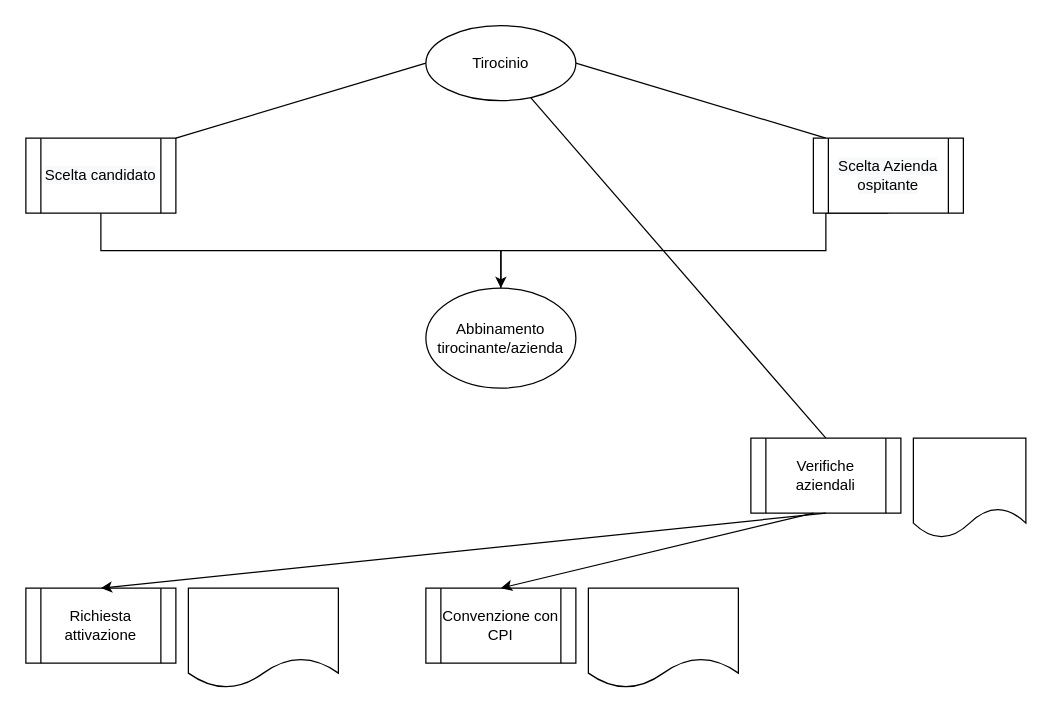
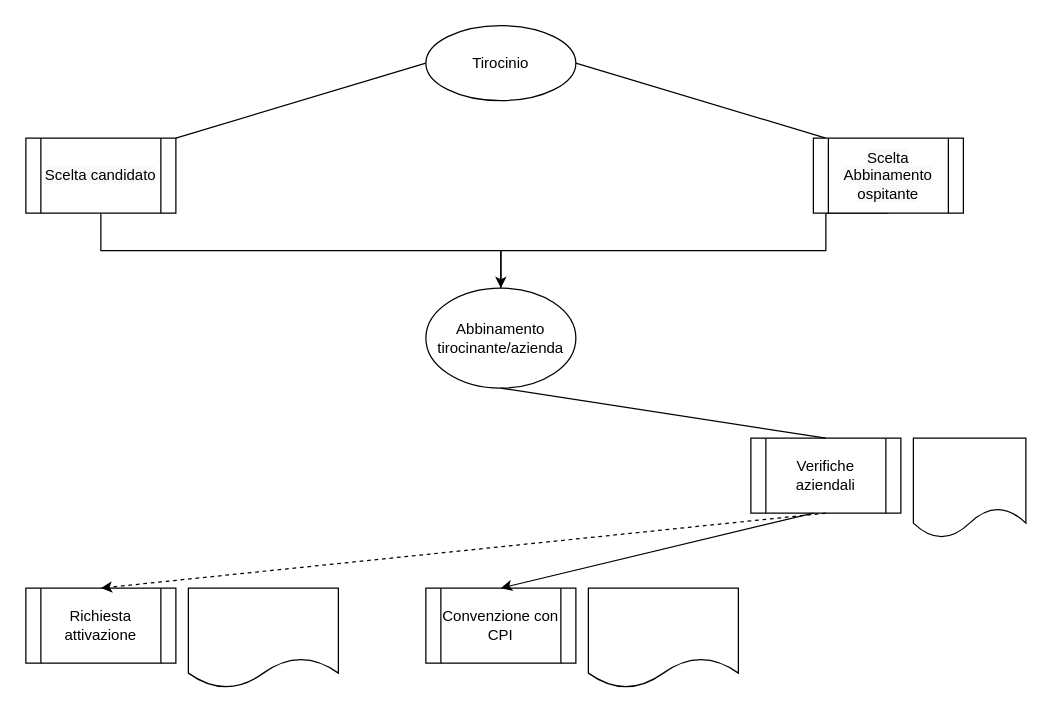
node "Scelta Azienda ospitante": label "Scelta Azienda ospitante" -> "Scelta Abbinamento ospitante"
edge "Tirocinio" -- "Verifiche aziendali": now "Abbinamento tirocinante/azienda" -- "Verifiche aziendali"
edge "Verifiche aziendali" -> "Richiesta attivazione": style solid -> dashed
